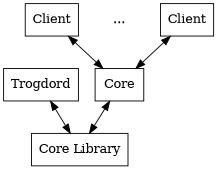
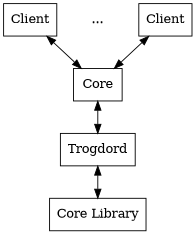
edge "Core" -- "Core Library": now "Core" -- "Trogdord"
